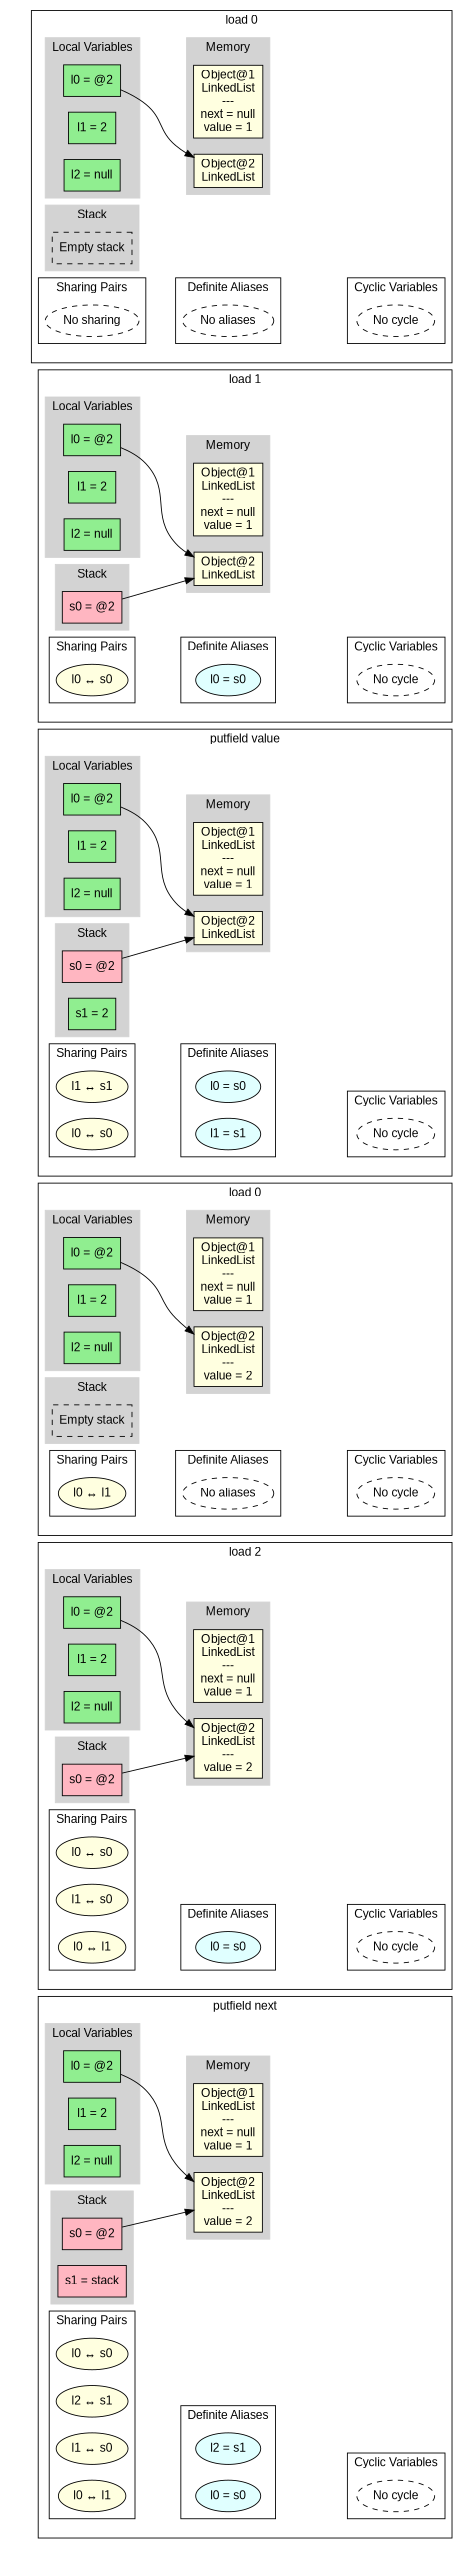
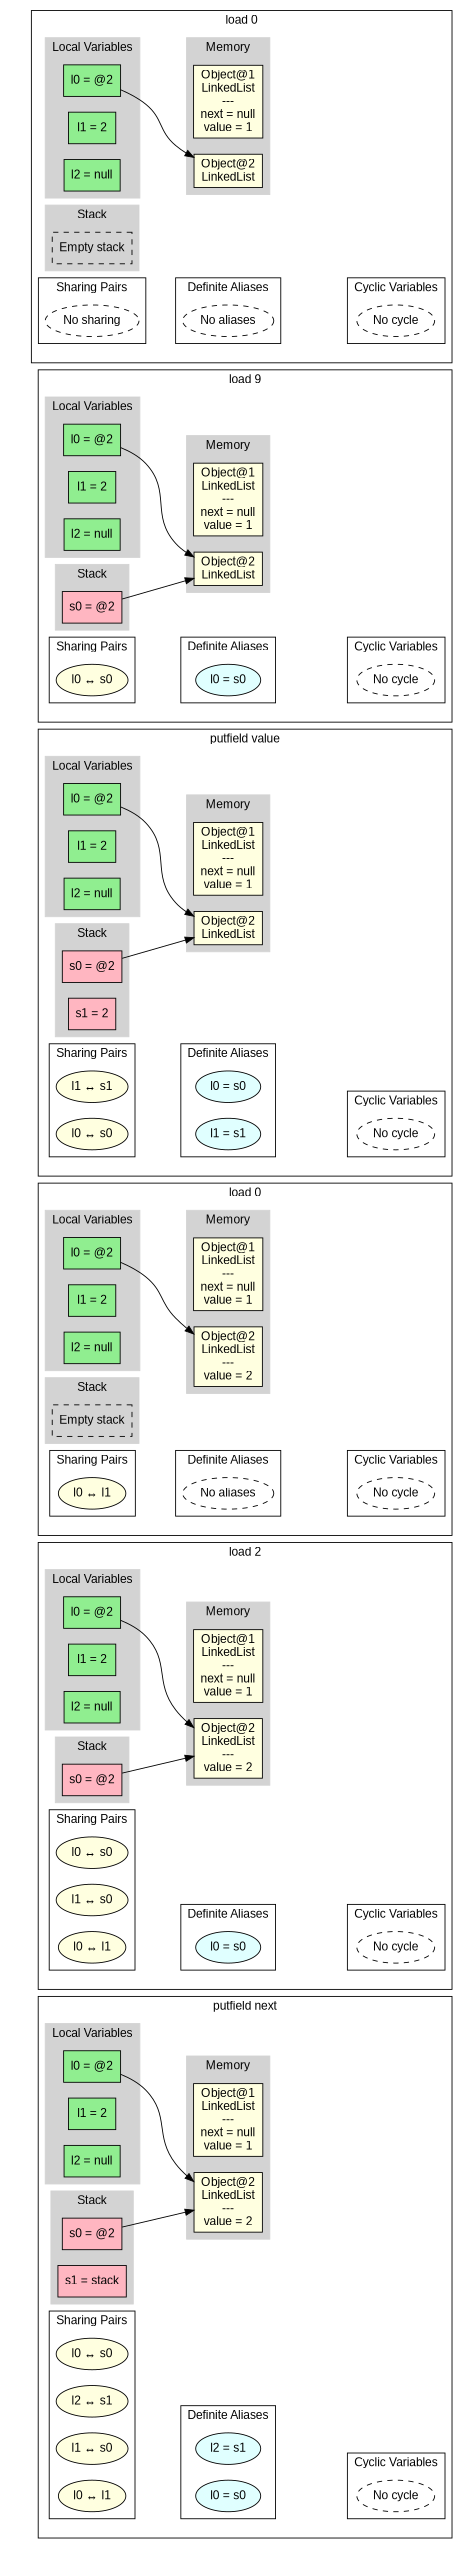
cluster "load 1": label "load 1" -> "load 9"
node "s1 = 2": fillcolor lightgreen -> lightpink
